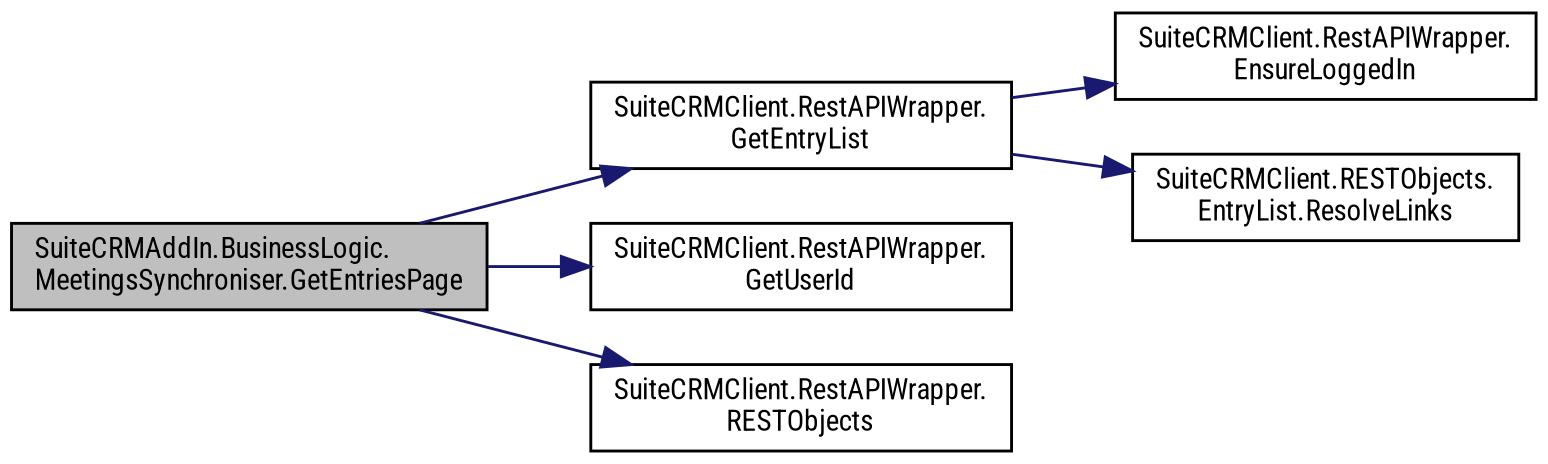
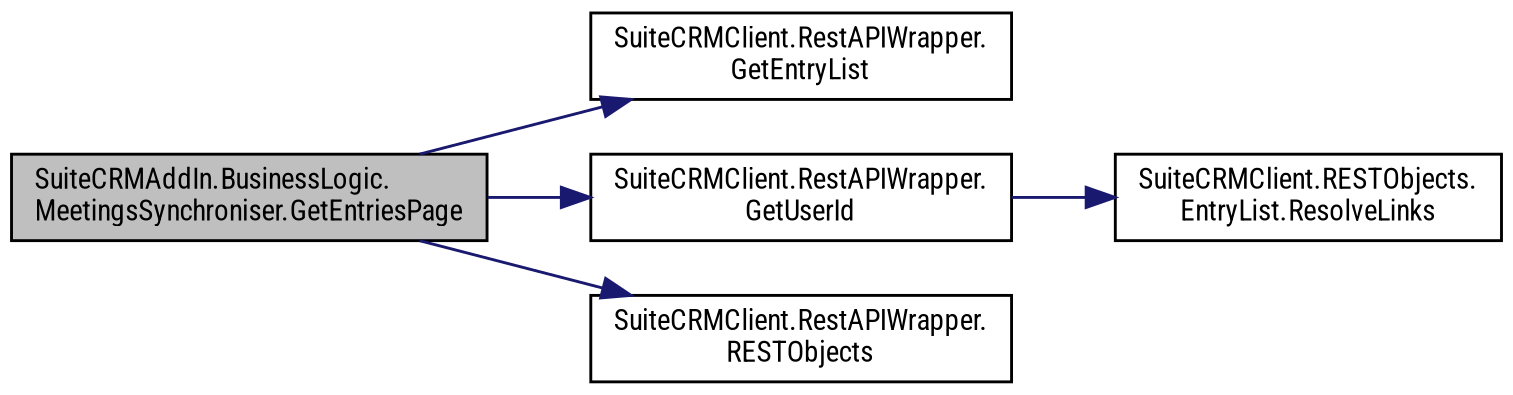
node "SuiteCRMClient.RestAPIWrapper. EnsureLoggedIn": removed
edge "SuiteCRMClient.RestAPIWrapper. GetEntryList" -> "SuiteCRMClient.RESTObjects. EntryList.ResolveLinks": now "SuiteCRMClient.RestAPIWrapper. GetUserId" -> "SuiteCRMClient.RESTObjects. EntryList.ResolveLinks"
